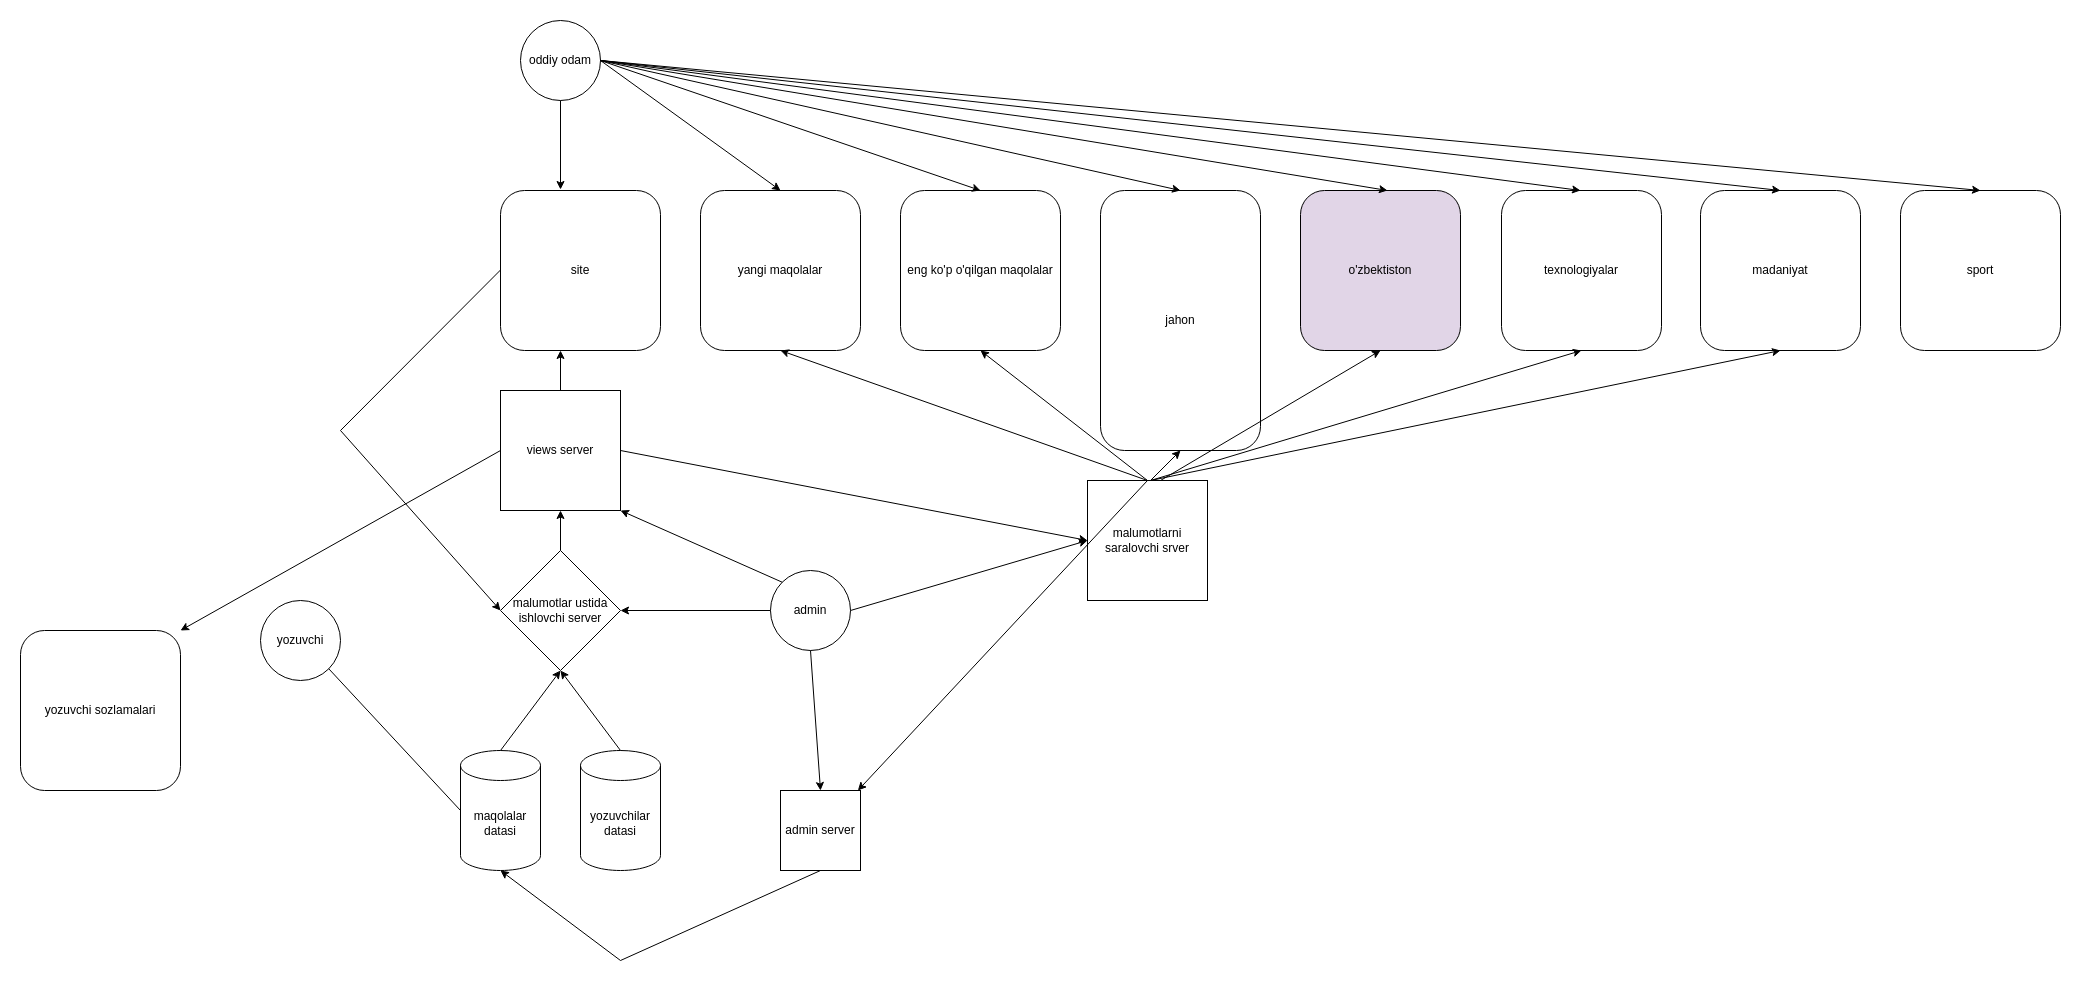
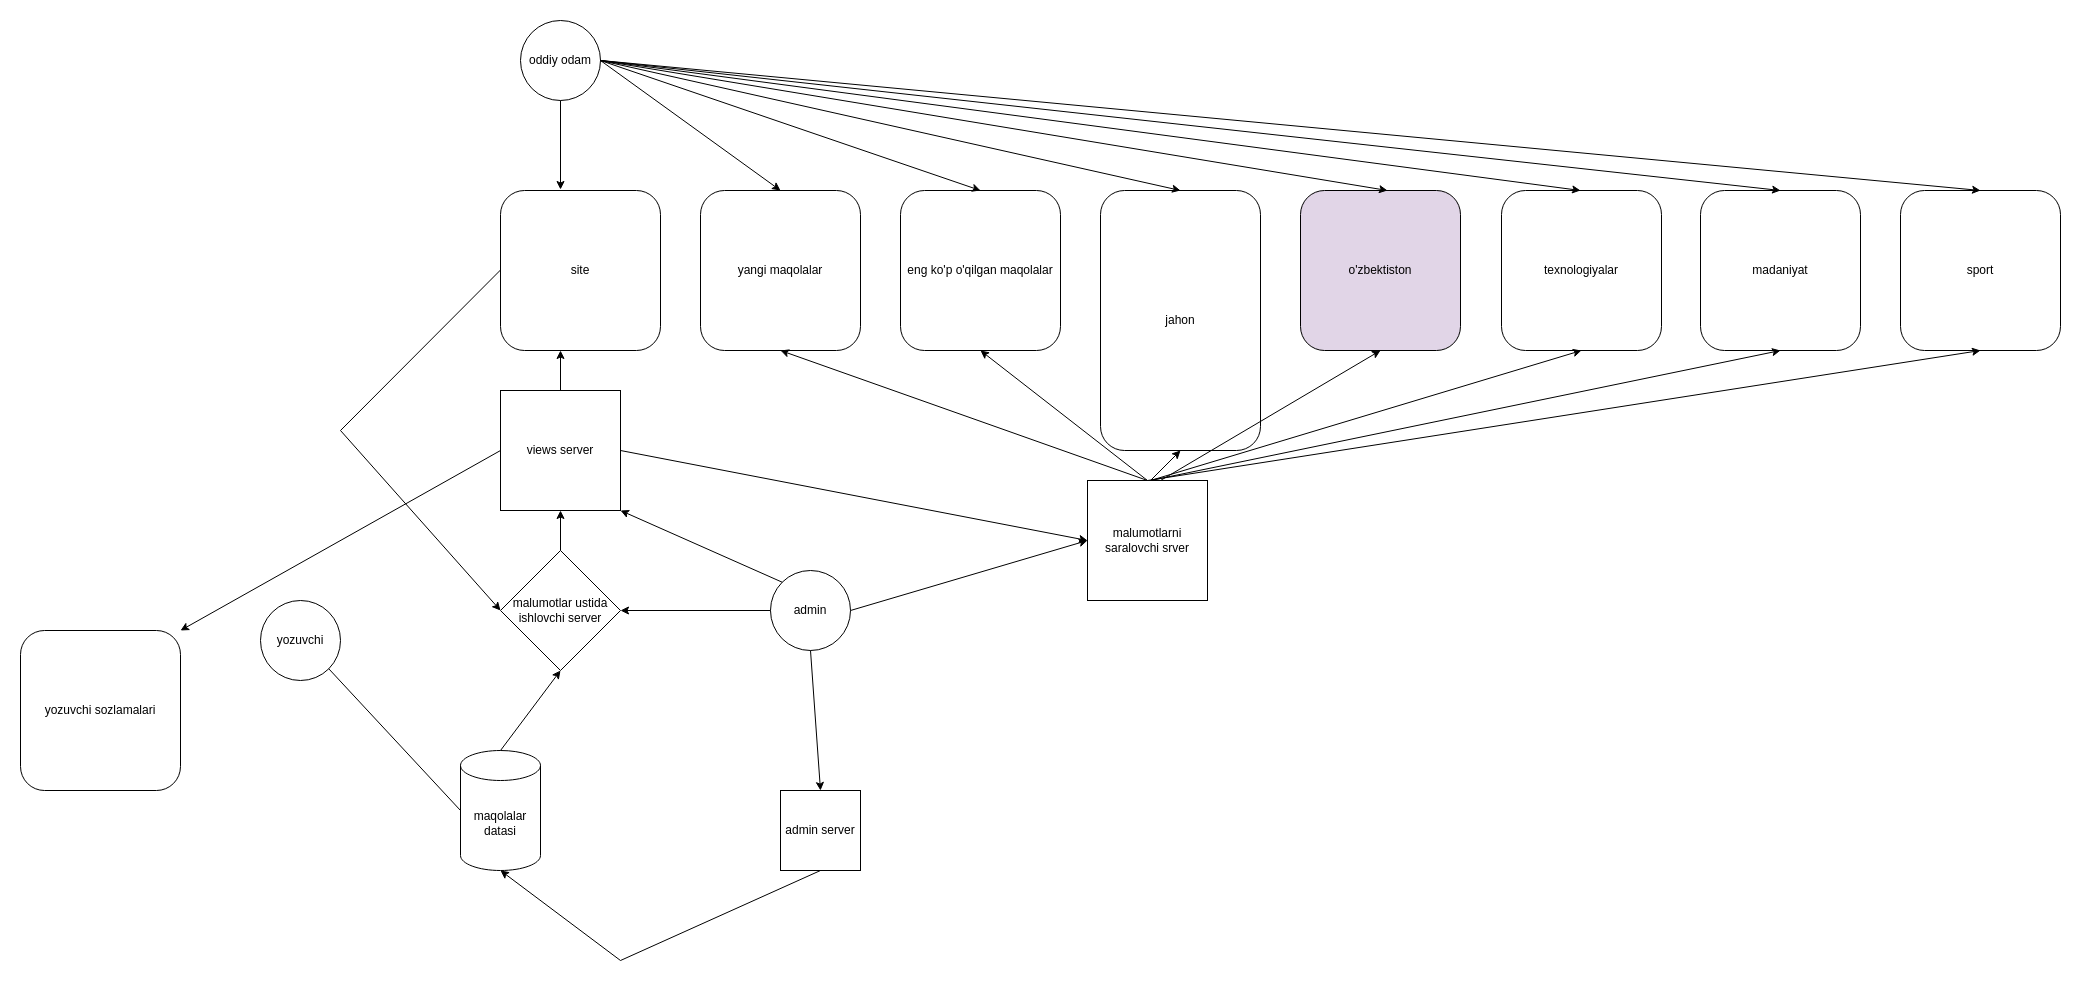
edge "malumotlarni saralovchi srver" -> "admin server": now "malumotlarni saralovchi srver" -> "sport"
edge "yozuvchilar datasi" -> "malumotlar ustida ishlovchi server": removed
node "yozuvchilar datasi": removed
